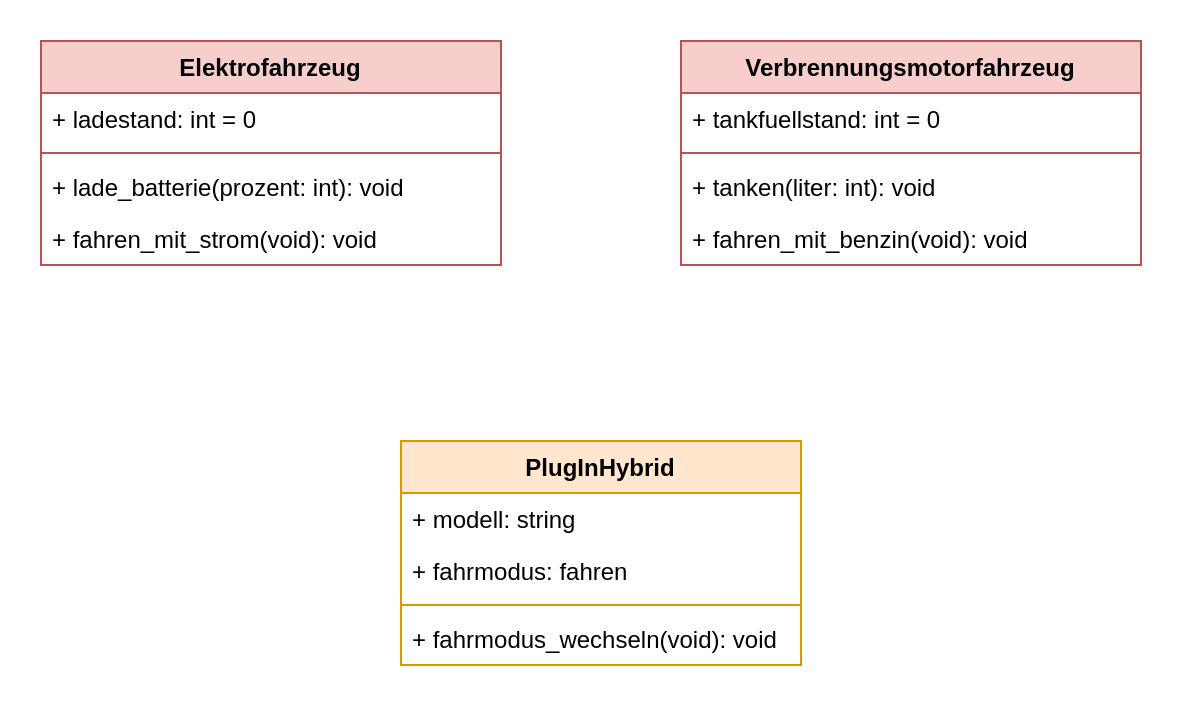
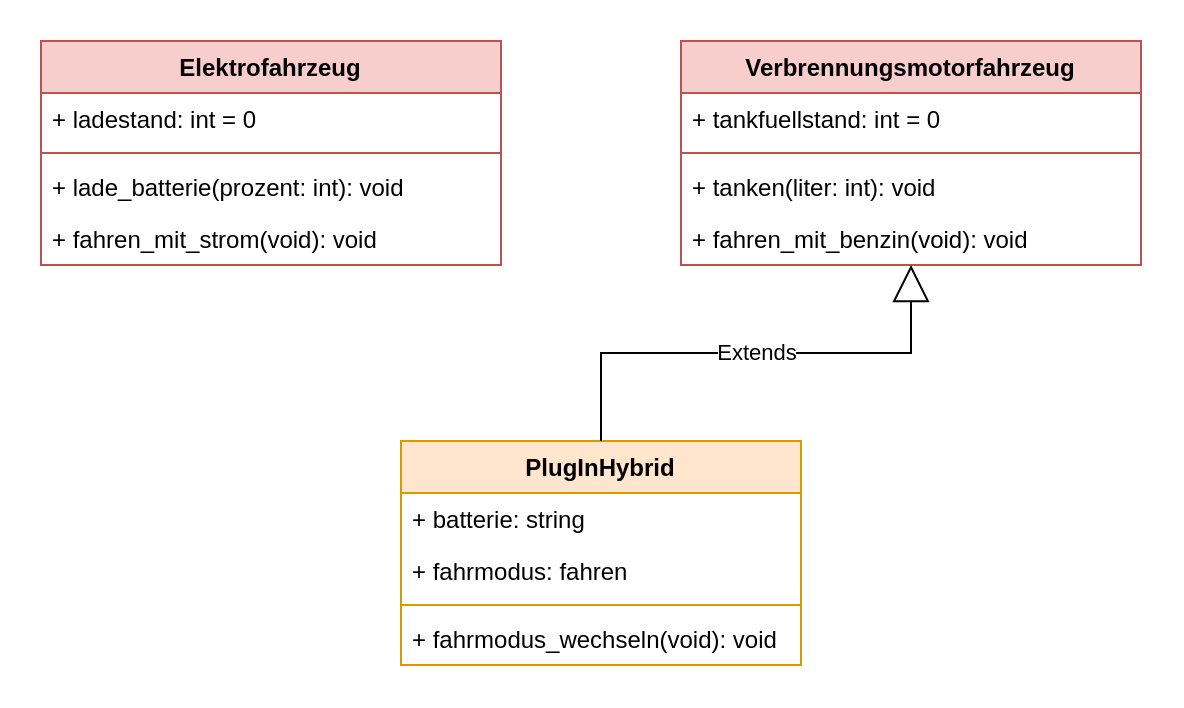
edge "PlugInHybrid" -> "Verbrennungsmotorfahrzeug": added, label "Extends"
node "+ modell: string": label "+ modell: string" -> "+ batterie: string"
